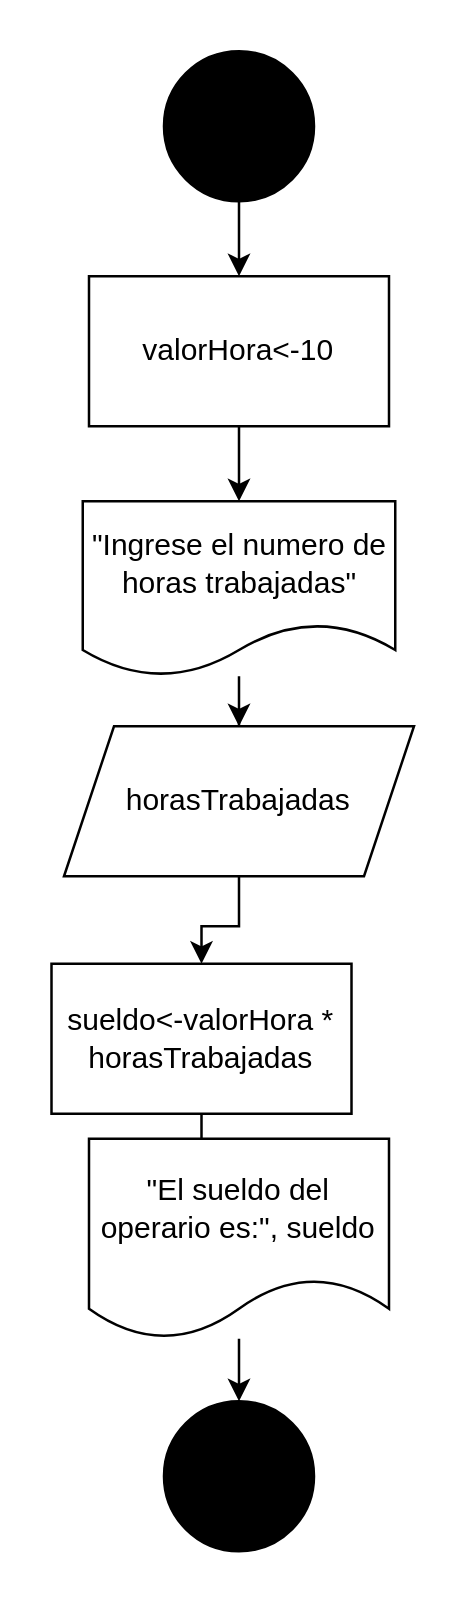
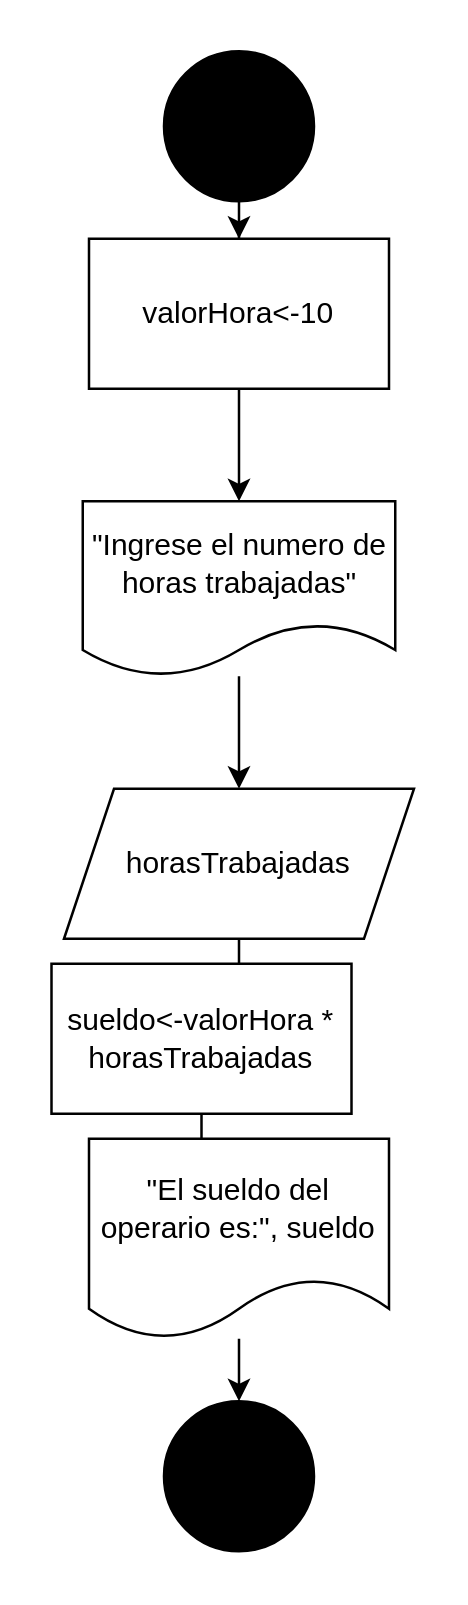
node "valorHora<-10": moved (239, 351) -> (239, 314)
node "horasTrabajadas": moved (239, 801) -> (239, 864)
